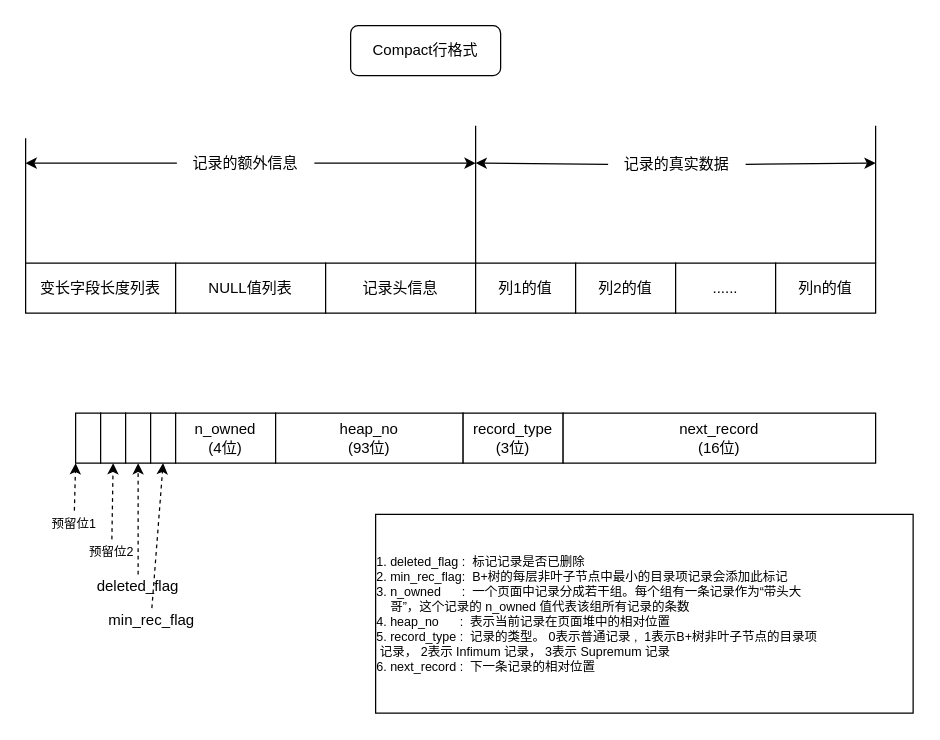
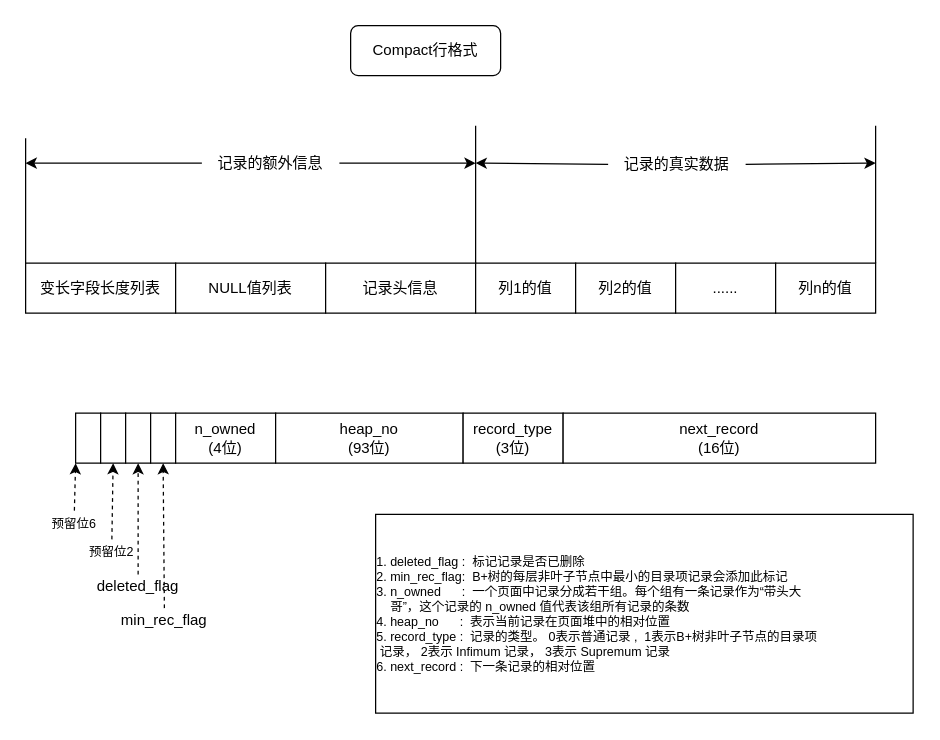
node "记录的额外信息": moved (246, 163) -> (271, 163)
node "预留位1": label "预留位1" -> "预留位6"
node "min_rec_flag": moved (152, 621) -> (164, 621)
